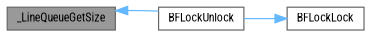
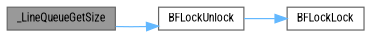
edge "BFLockUnlock" -> "_LineQueueGetSize": reversed
